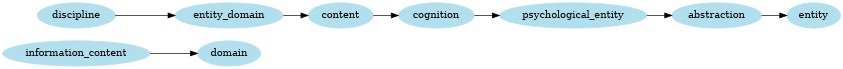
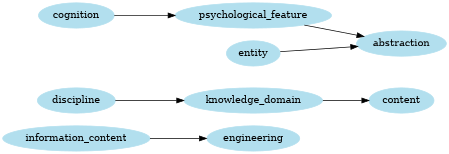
node "entity_domain": label "entity_domain" -> "knowledge_domain"
edge "content" -> "cognition": removed
node "psychological_entity": label "psychological_entity" -> "psychological_feature"
edge "abstraction" -> "entity": reversed
node "domain": label "domain" -> "engineering"
